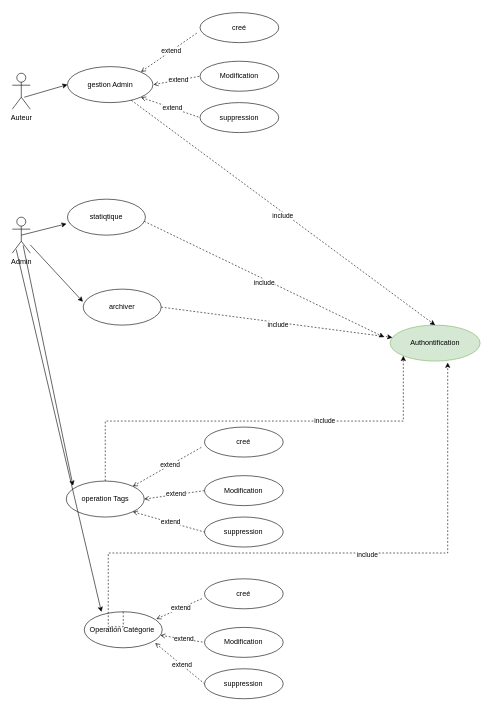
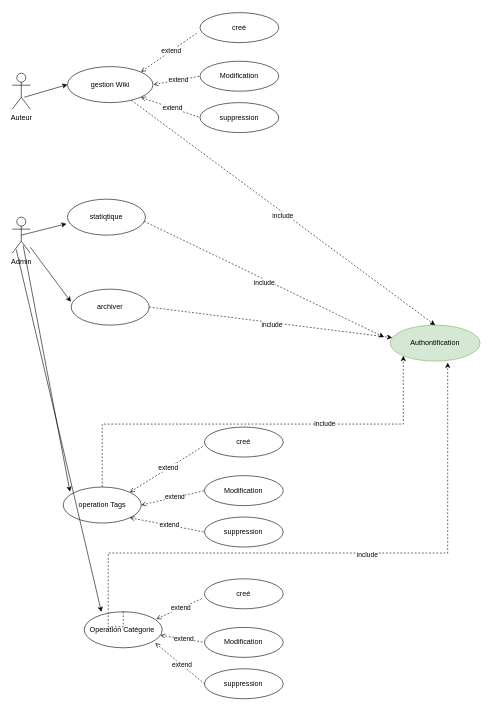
node "gestion Admin": label "gestion Admin" -> "gestion Wiki"
node "archiver": moved (122, 307) -> (110, 307)
node "operation Tags": moved (105, 499) -> (102, 505)
